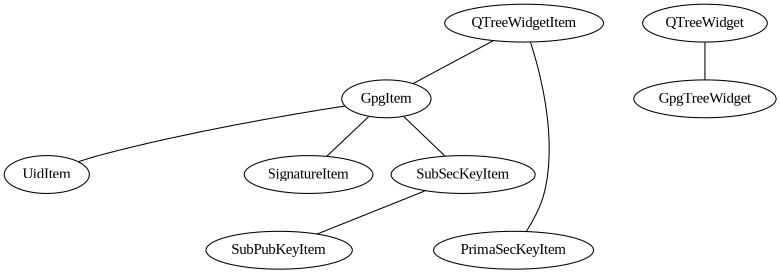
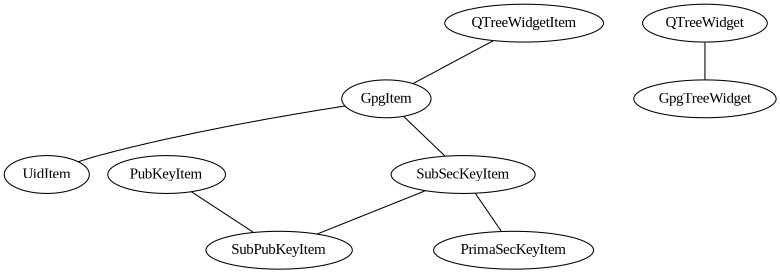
edge "QTreeWidgetItem" -- "PrimaSecKeyItem": now "SubSecKeyItem" -- "PrimaSecKeyItem"
node "PubKeyItem": added
node "SignatureItem": removed
